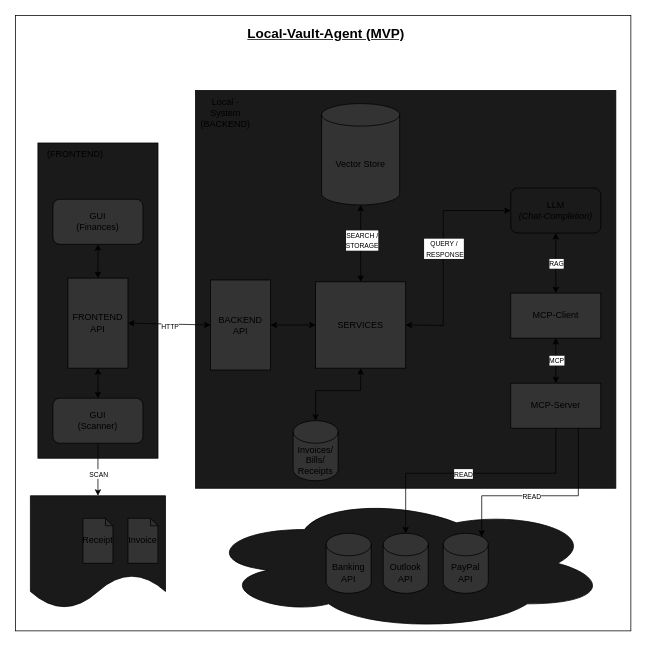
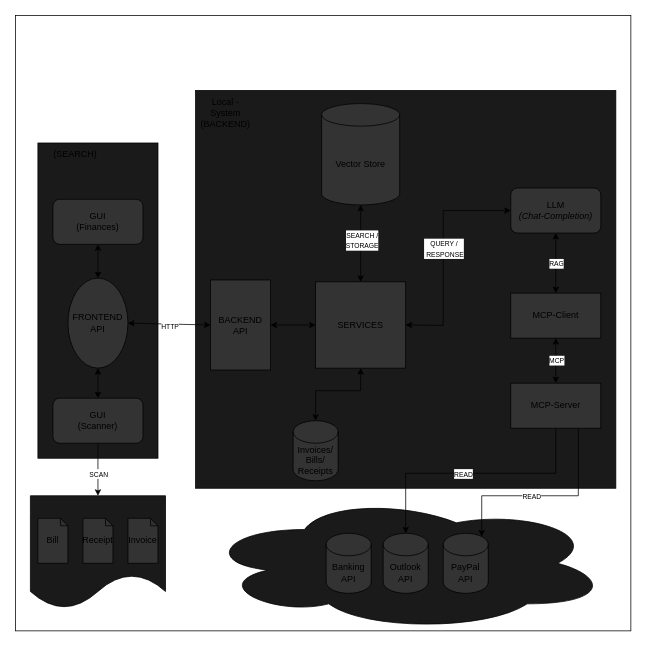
node "Local-Vault-Agent (MVP)": removed
node "(FRONTEND)": label "(FRONTEND)" -> "(SEARCH)"
node "LLM (Chat-Completion)": fillcolor #1a1a1a -> #333333
node "FRONTEND API": shape rectangle -> ellipse
node "Bill": added
